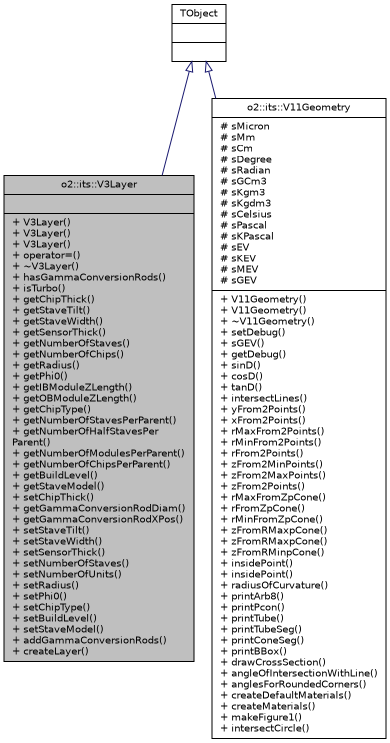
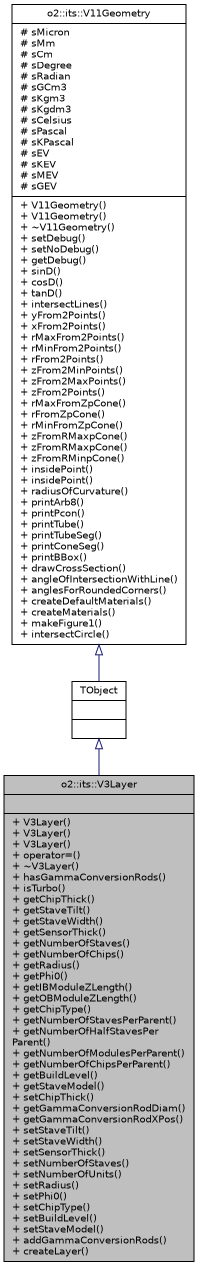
edge "o2::its::V11Geometry" -> "TObject": reversed
node "o2::its::V11Geometry": text "+ sGEV()" -> "+ setNoDebug()"
